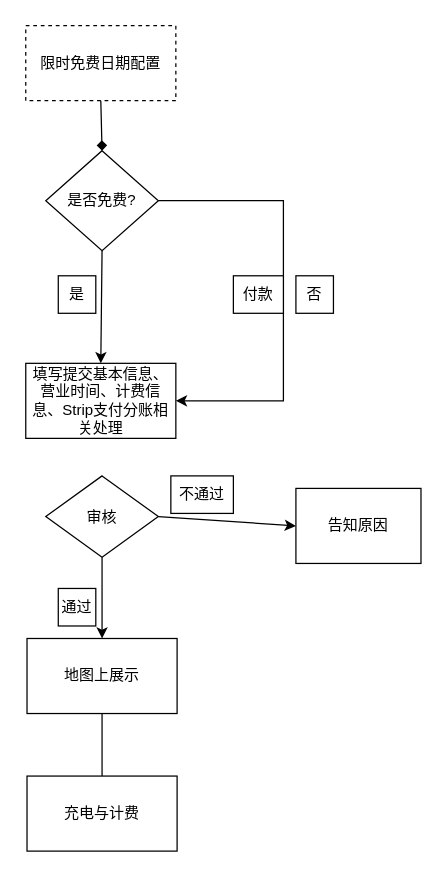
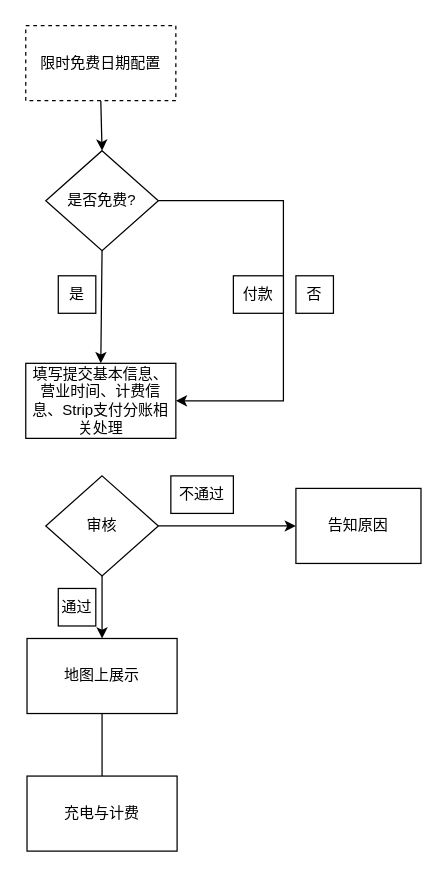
edge "限时免费日期配置" -> "是否免费?": arrowhead diamond -> classic
node "审核": size 113x81 -> 113x100
